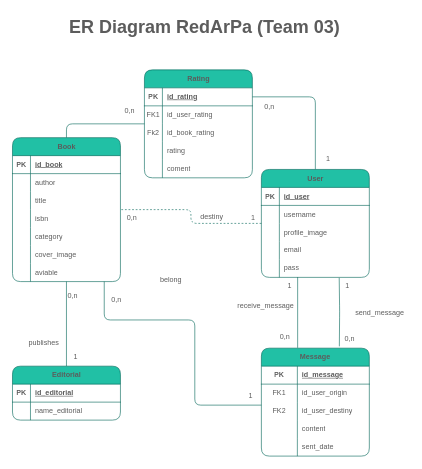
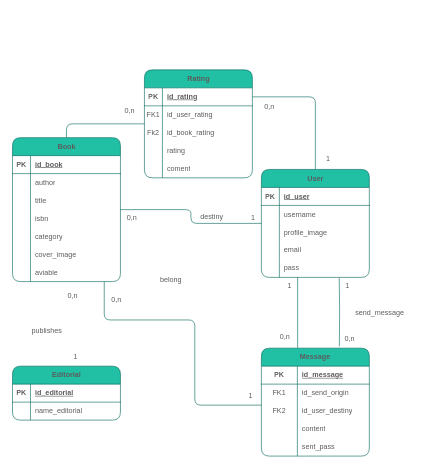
node "ER Diagram RedArPa (Team 03)": removed
edge "Book" -- "User": style dashed -> solid
node "receive_message": removed
edge "Book" -- "Editorial": removed
node "publishes": moved (43, 344) -> (46, 332)
node "id_user_origin": label "id_user_origin" -> "id_send_origin"
node "sent_date": label "sent_date" -> "sent_pass"
